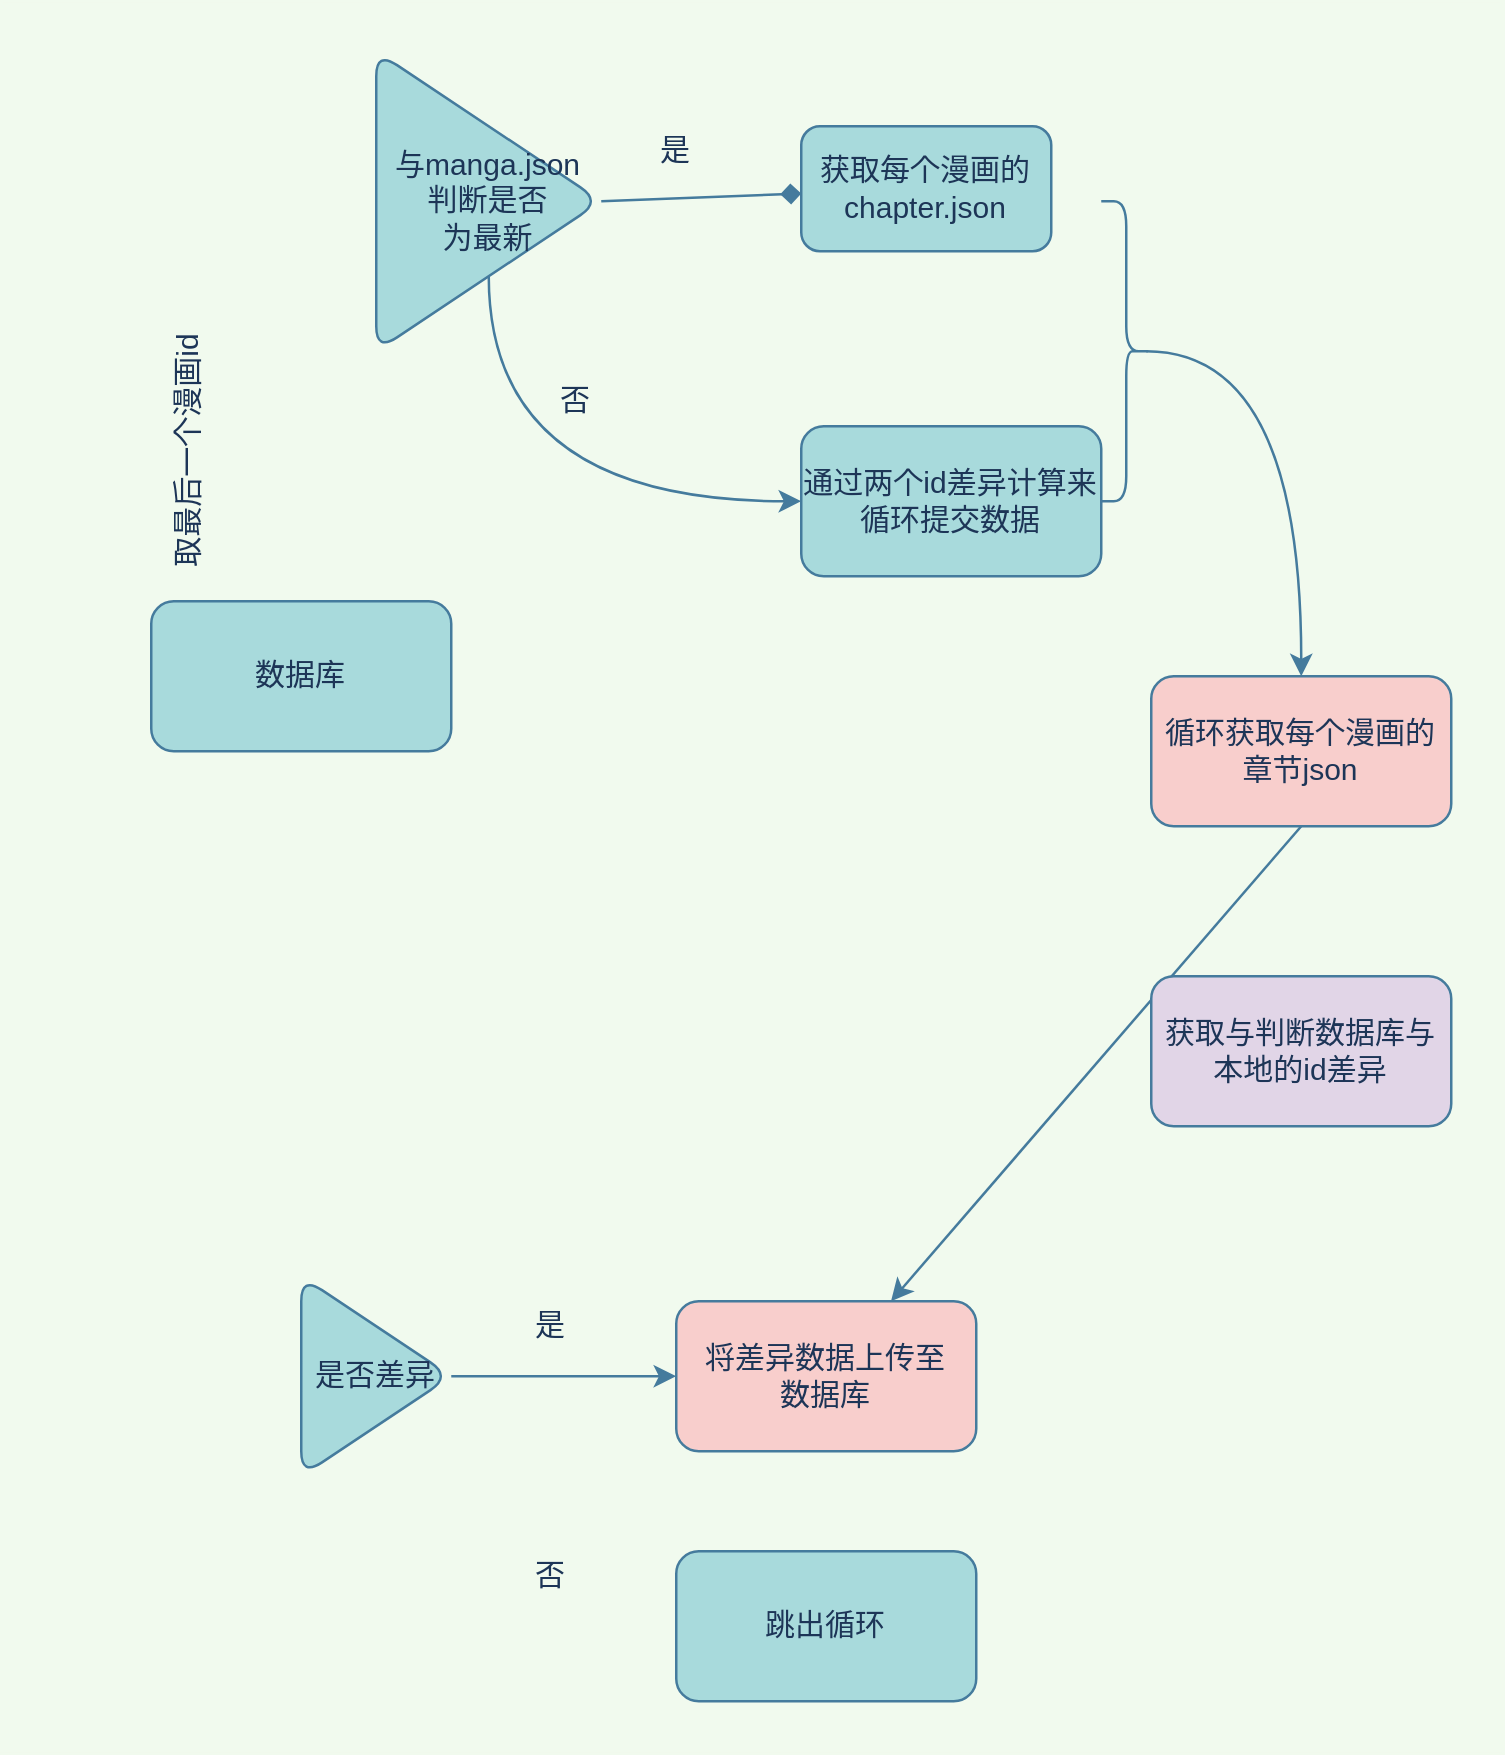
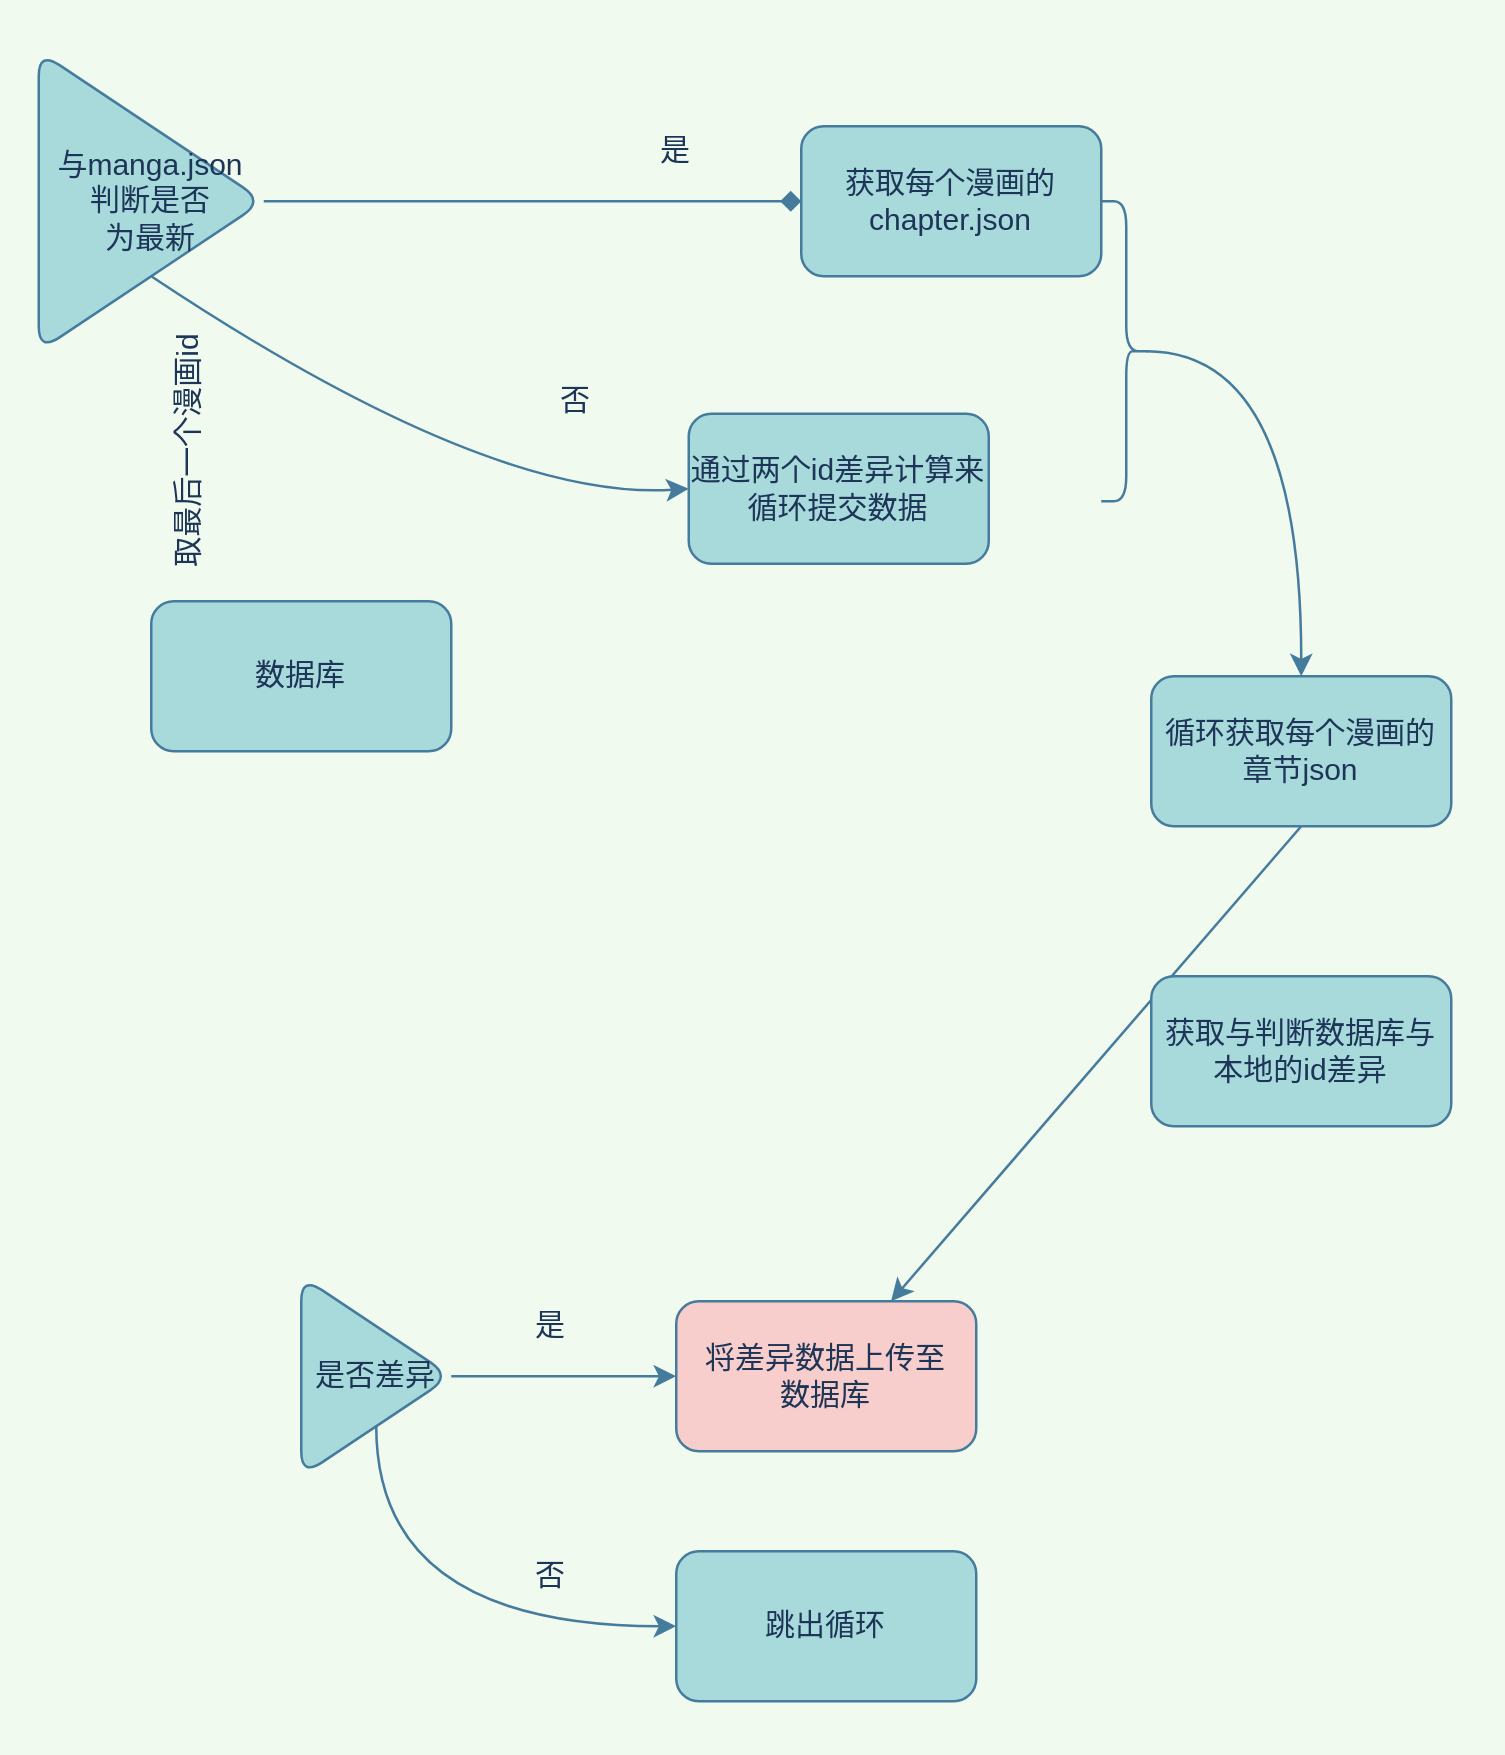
node "获取每个漫画的 chapter.json": size 250x125 -> 300x150
node "与manga.json 判断是否 为最新": moved (489, 201) -> (151, 201)
node "通过两个id差异计算来循环提交数据": moved (951, 501) -> (839, 489)
node "循环获取每个漫画的章节json": fillcolor #f8cecc -> #a8dadc
node "获取与判断数据库与本地的id差异": fillcolor #e1d5e7 -> #a8dadc
edge "是否差异" -> "跳出循环": added
